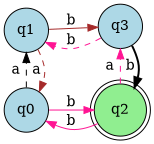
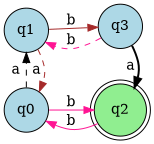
edge "q3" -> "q2": label "b" -> "a"
edge "q2" -> "q3": removed, label "a"
